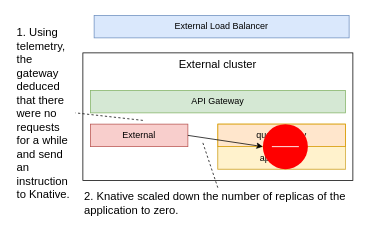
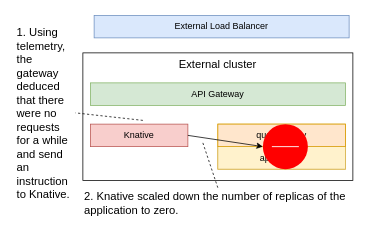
node "API Gateway": moved (218, 102) -> (218, 94)
node "External": label "External" -> "Knative"
